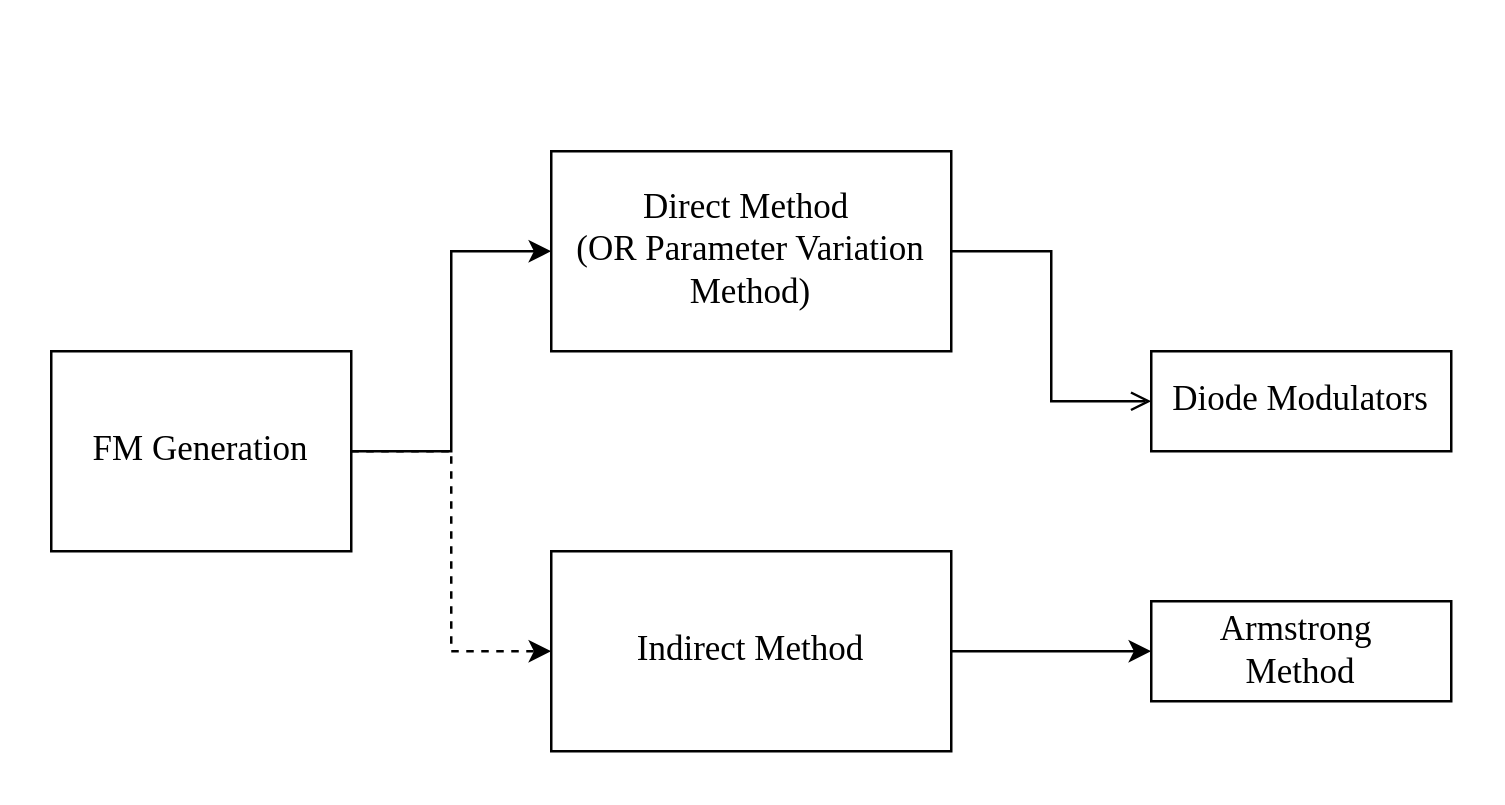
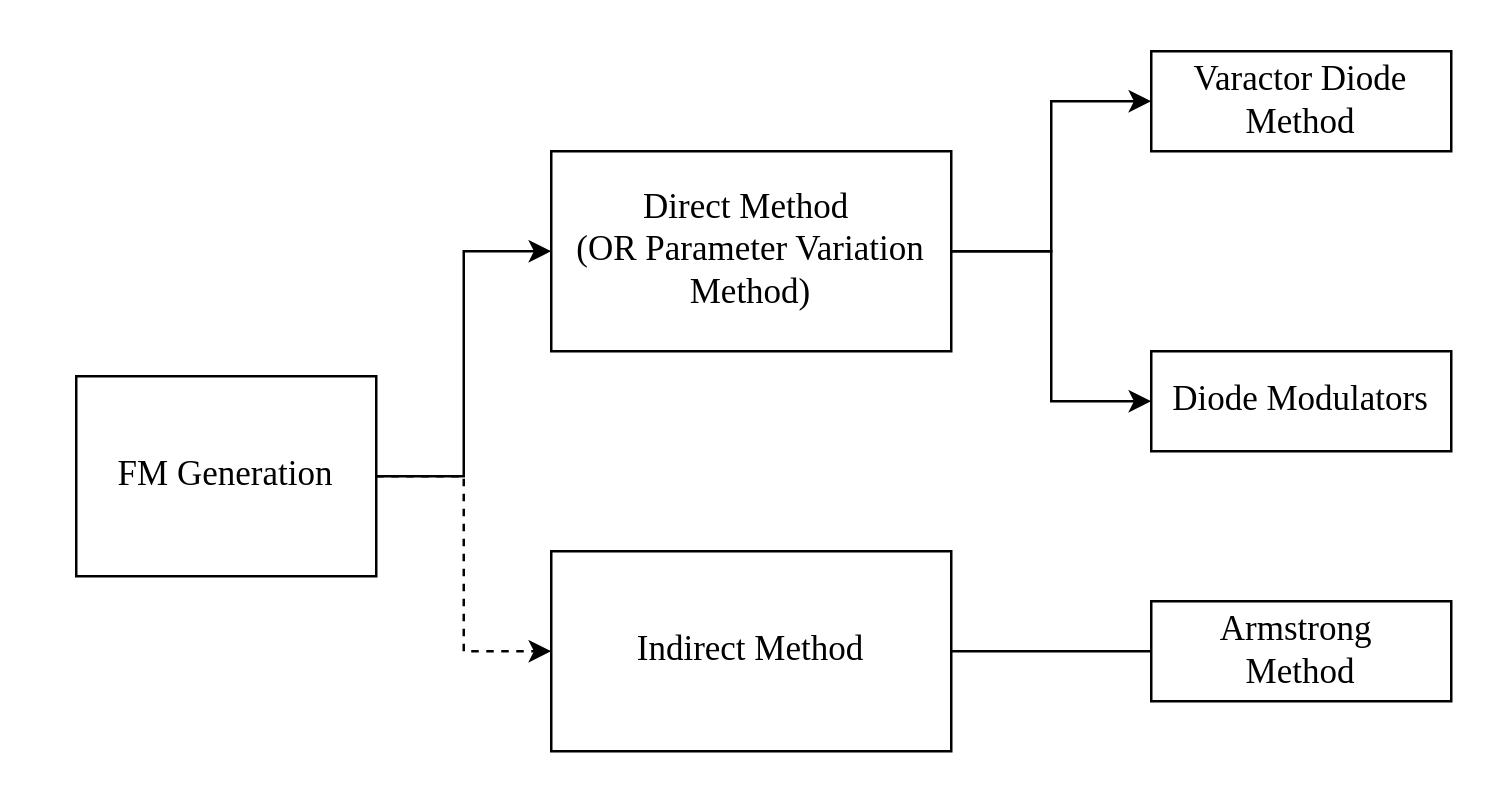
node "Varactor Diode Method": added
edge "Direct Method (OR Parameter Variation Method)" -> "Varactor Diode Method": added
edge "Direct Method (OR Parameter Variation Method)" -> "Diode Modulators": arrowhead open -> classic
node "FM Generation": moved (201, 451) -> (226, 476)
edge "Indirect Method" -> "Armstrong Method": arrowhead classic -> none
